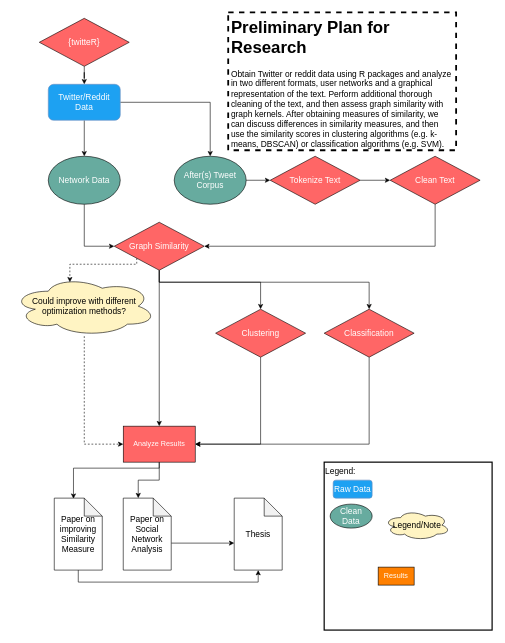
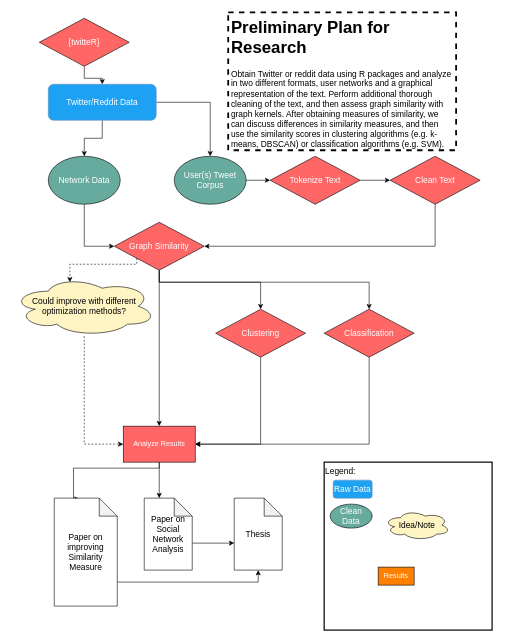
node "Twitter/Reddit Data": size 72x36 -> 108x36
node "After(s) Tweet Corpus": label "After(s) Tweet Corpus" -> "User(s) Tweet Corpus"
node "Legend/Note": label "Legend/Note" -> "Idea/Note"
node "Paper on improving Similarity Measure": size 48x72 -> 63x108
node "Paper on Social Network Analysis": moved (147, 534) -> (168, 534)
